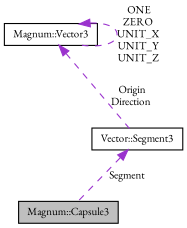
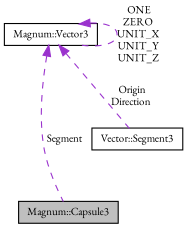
edge "Magnum::Capsule3" -> "Vector::Segment3": now "Magnum::Capsule3" -> "Magnum::Vector3"
